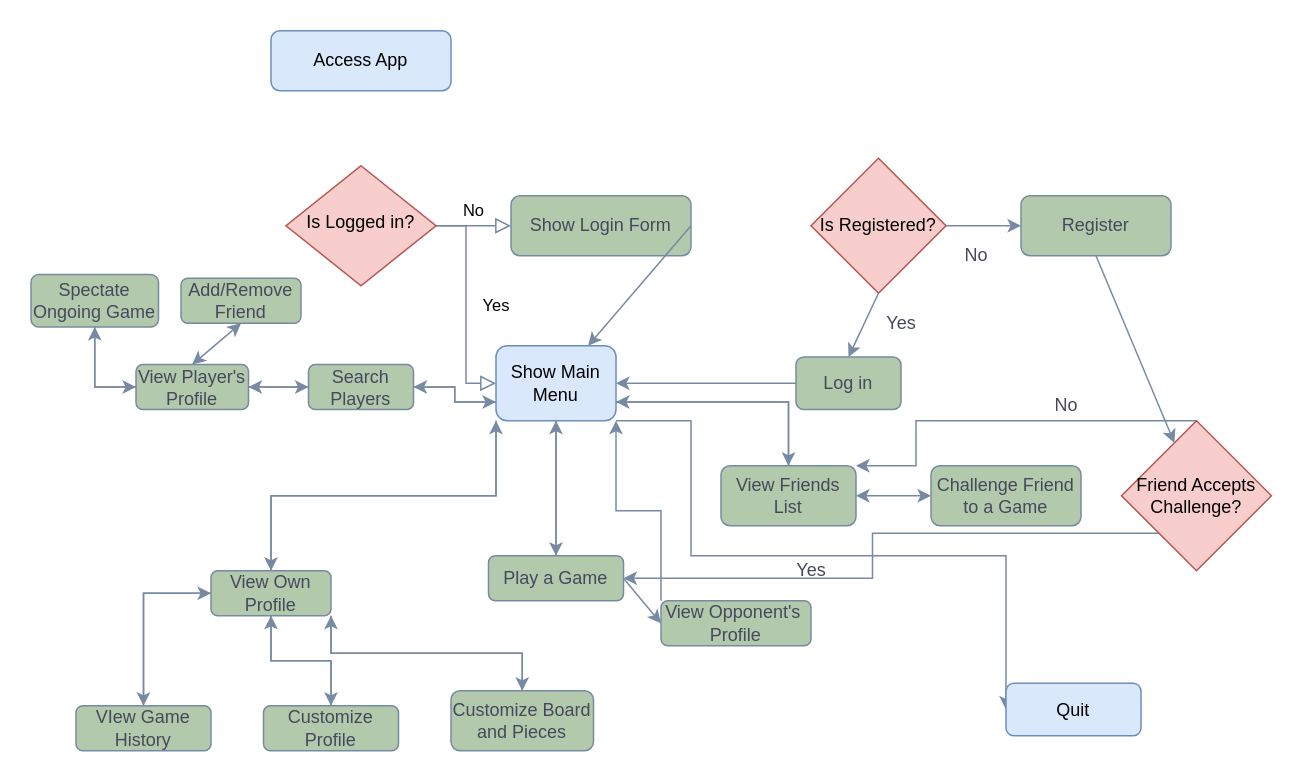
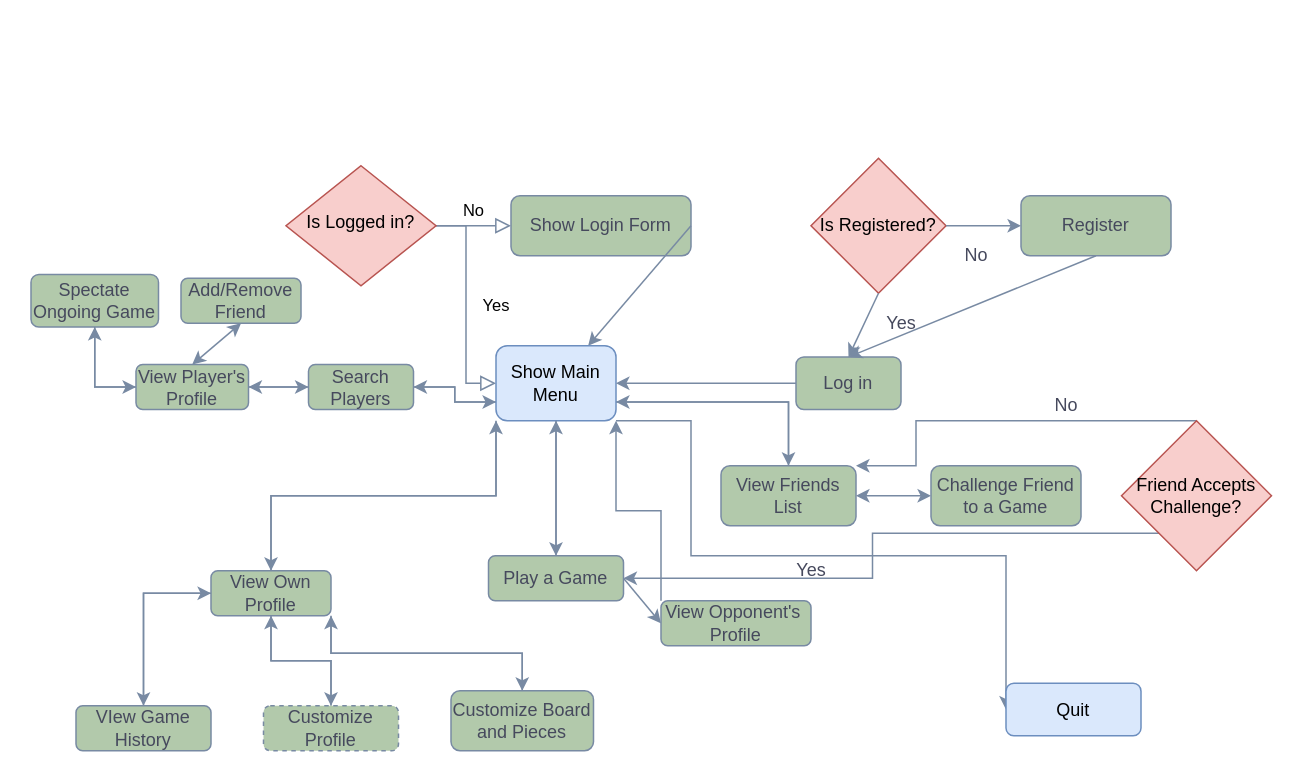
node "Access App": removed
edge "Register" -> "Friend Accepts Challenge?": now "Register" -> "Log in"
node "Customize Profile": style solid -> dashed
